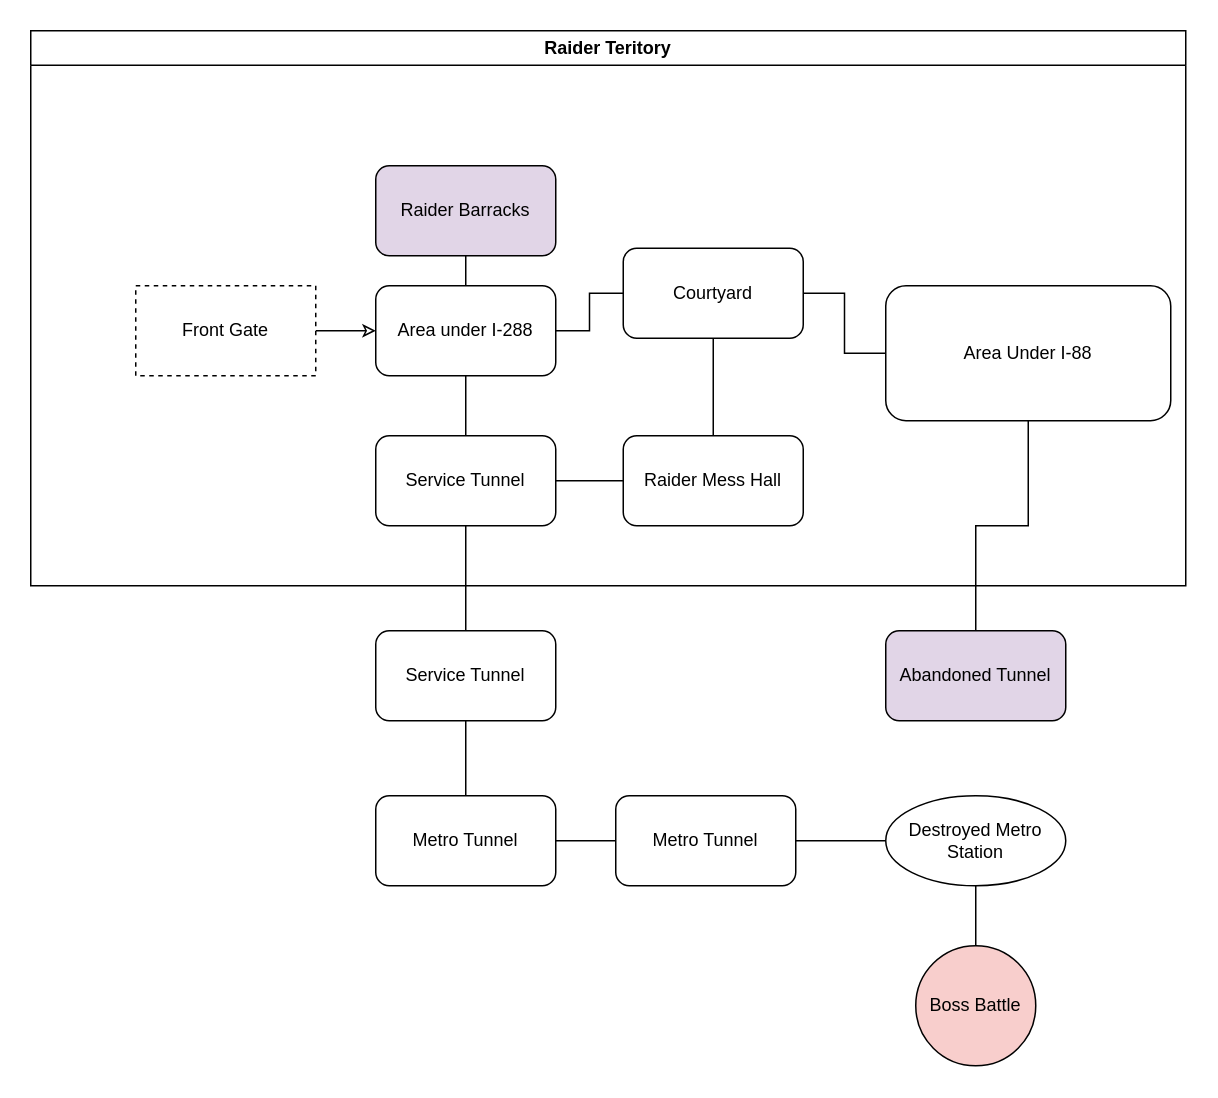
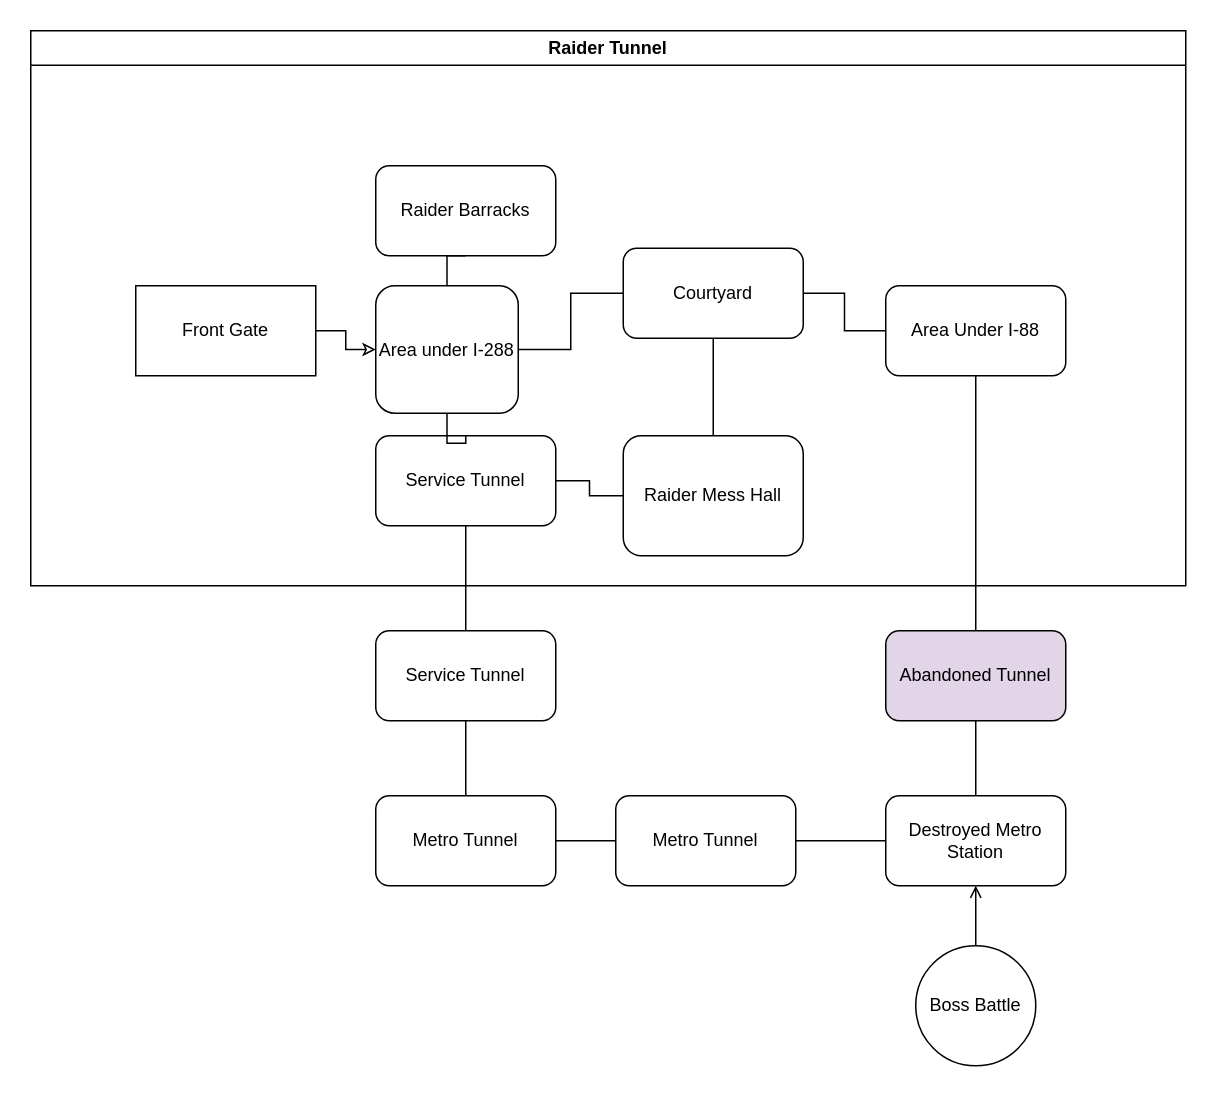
node "Raider Teritory": label "Raider Teritory" -> "Raider Tunnel"
node "Raider Barracks": fillcolor #e1d5e7 -> #ffffff
node "Front Gate": style dashed -> solid
node "Area under I-288": size 180x90 -> 143x128
node "Area Under I-88": size 285x135 -> 180x90
node "Raider Mess Hall": size 180x90 -> 180x120
edge "Abandoned Tunnel" -- "Destroyed Metro Station": added
node "Destroyed Metro Station": shape ellipse -> rounded rectangle
edge "Destroyed Metro Station" -- "Boss Battle": arrowhead none -> open
node "Boss Battle": fillcolor #f8cecc -> #ffffff
